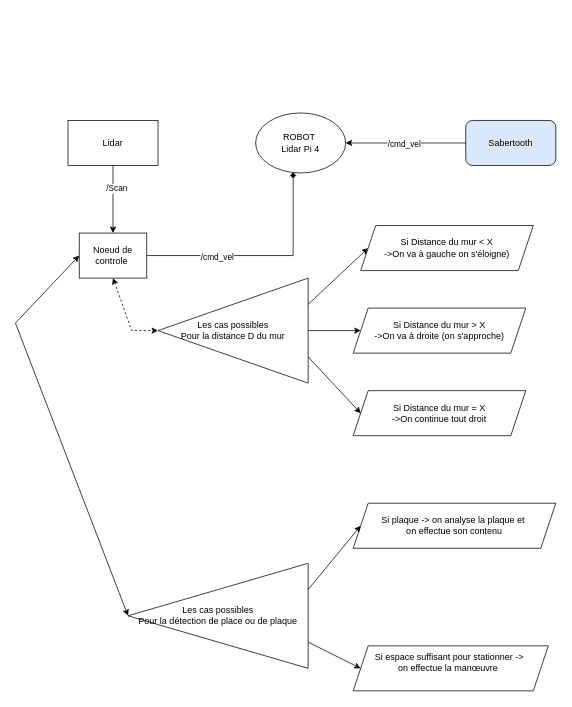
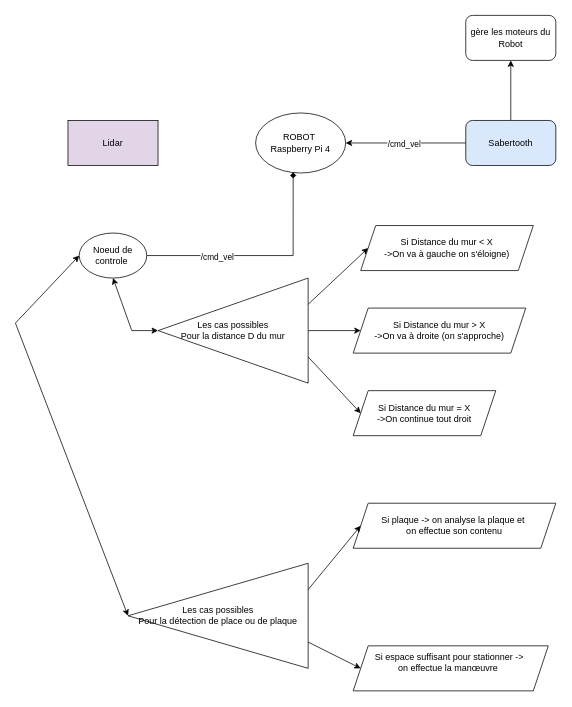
node "gère les moteurs du Robot": added
edge "Sabertooth" -> "gère les moteurs du Robot": added
node "Lidar": fillcolor #ffffff -> #e1d5e7
node "ROBOT Lidar Pi 4": label "ROBOT Lidar Pi 4" -> "ROBOT Raspberry Pi 4"
edge "Lidar" -> "Noeud de controle": removed, label "/Scan"
node "Noeud de controle": shape rectangle -> ellipse
edge "Noeud de controle" -- "Les cas possibles Pour la distance D du mur": style dashed -> solid
node "Si Distance du mur = X ->On continue tout droit": size 173x45 -> 143x45
